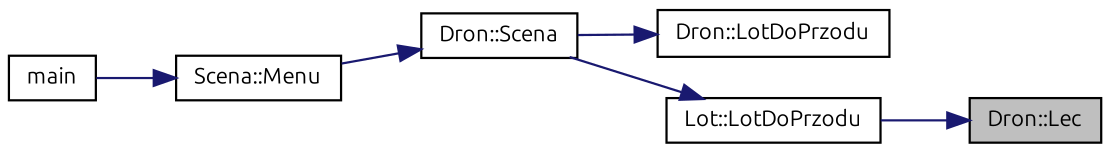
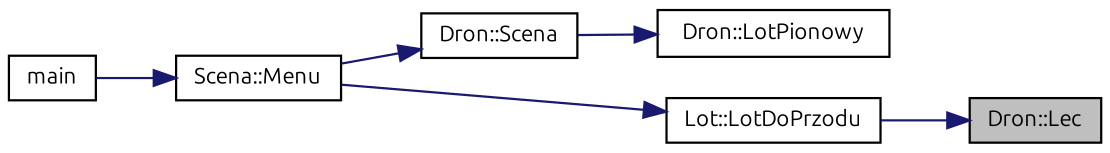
node "Dron::LotDoPrzodu": label "Dron::LotDoPrzodu" -> "Dron::LotPionowy"
edge "Dron::Scena" -> "Lot::LotDoPrzodu": now "Scena::Menu" -> "Lot::LotDoPrzodu"
